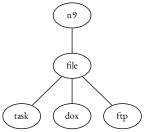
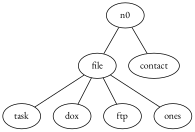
node "n9": label "n9" -> "n0"
node "contact": added
node "ones": added
